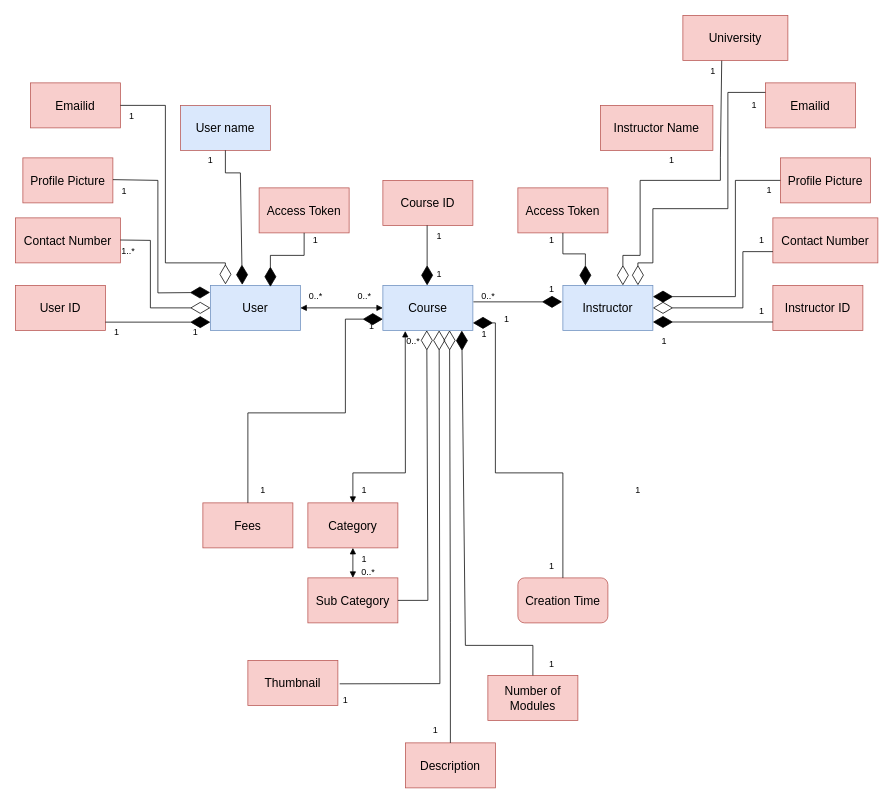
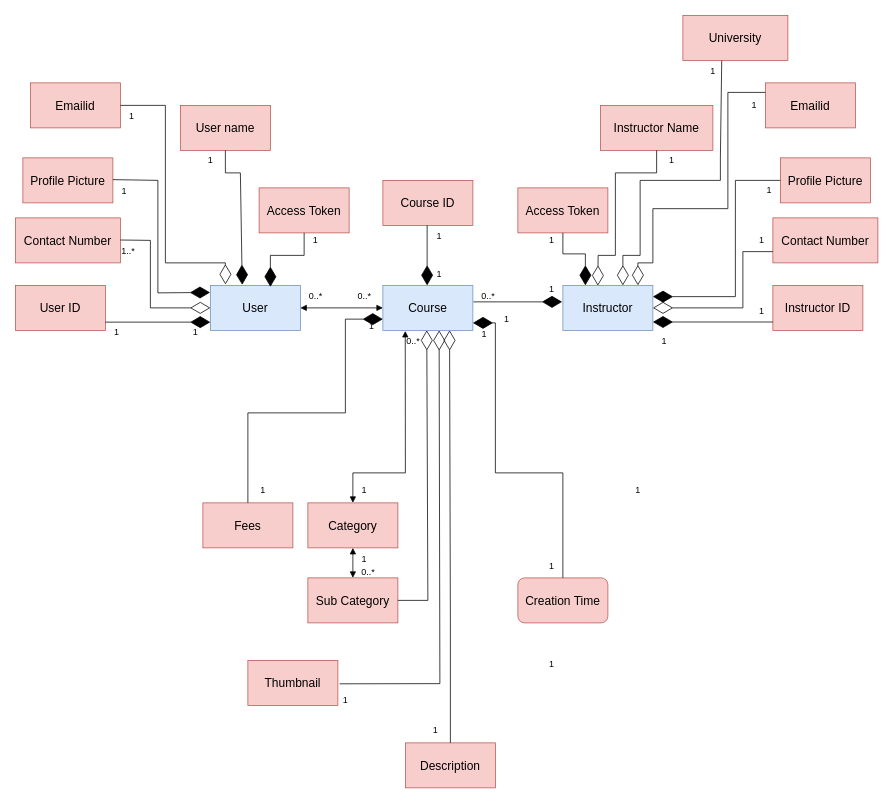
node "User name": fillcolor #dae8fc -> #f8cecc
edge "Instructor Name" -> "Instructor": added
edge "Number of Modules" -> "Course": removed
node "Number of Modules": removed
